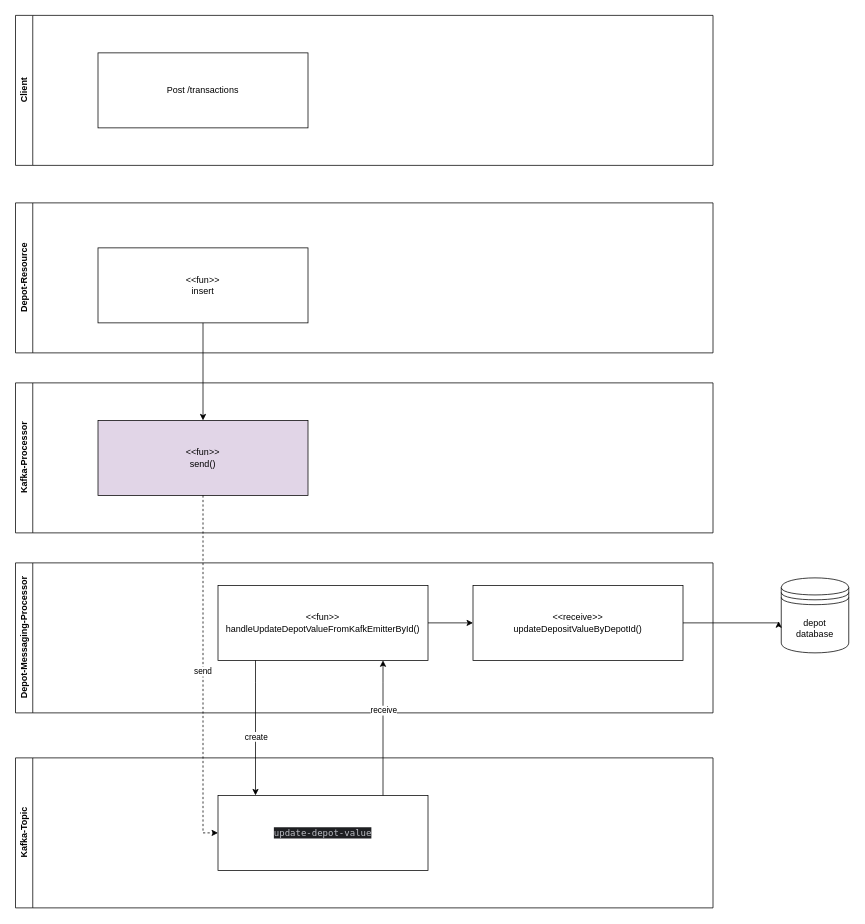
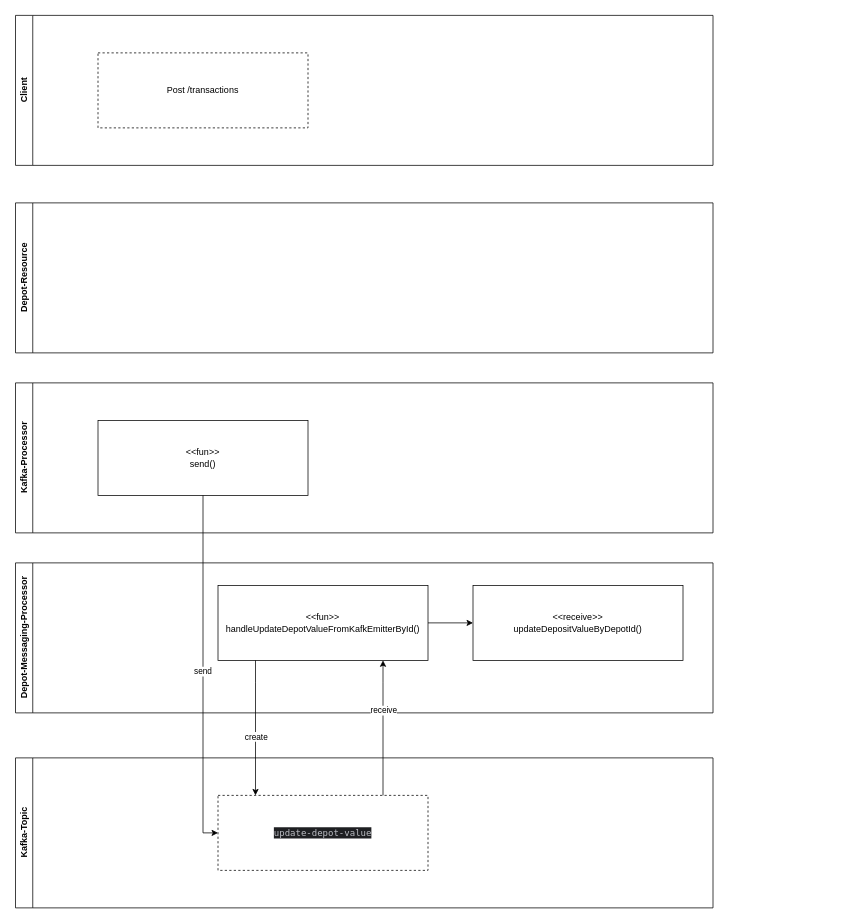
node "Post /transactions": style solid -> dashed
node "<<fun>> insert": removed
edge "<<fun>> insert" -> "<<fun>> send()": removed
node "<<fun>> send()": fillcolor #e1d5e7 -> #ffffff
edge "<<fun>> send()" -> "update-depot-value": style dashed -> solid
node "depot database": removed
edge "<<receive>> updateDepositValueByDepotId()" -> "depot database": removed
node "update-depot-value": style solid -> dashed
